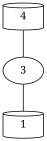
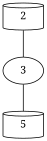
node "4": label "4" -> "2"
node "1": label "1" -> "5"
